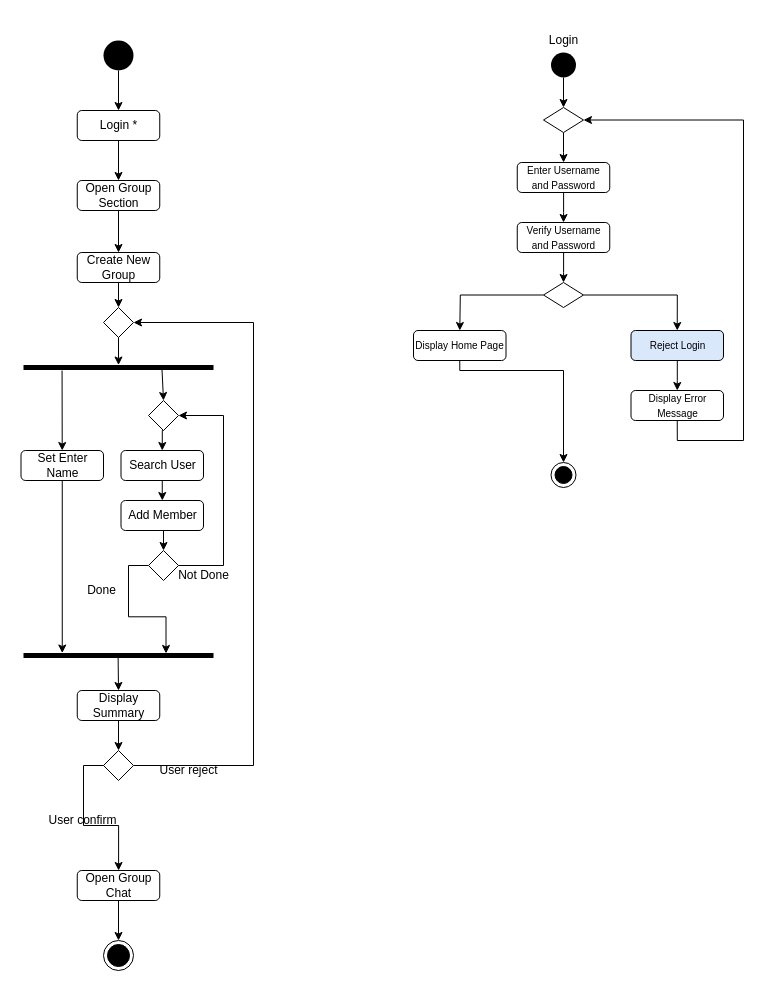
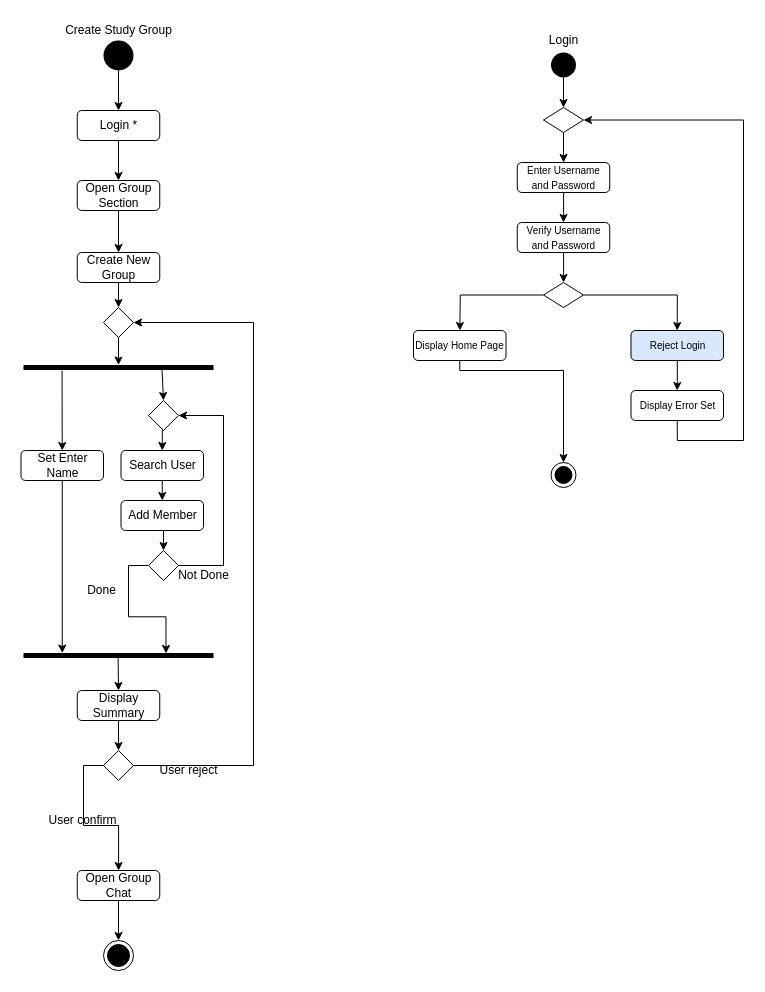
node "Create Study Group": added
node "Display Error Message": label "Display Error Message" -> "Display Error Set"
